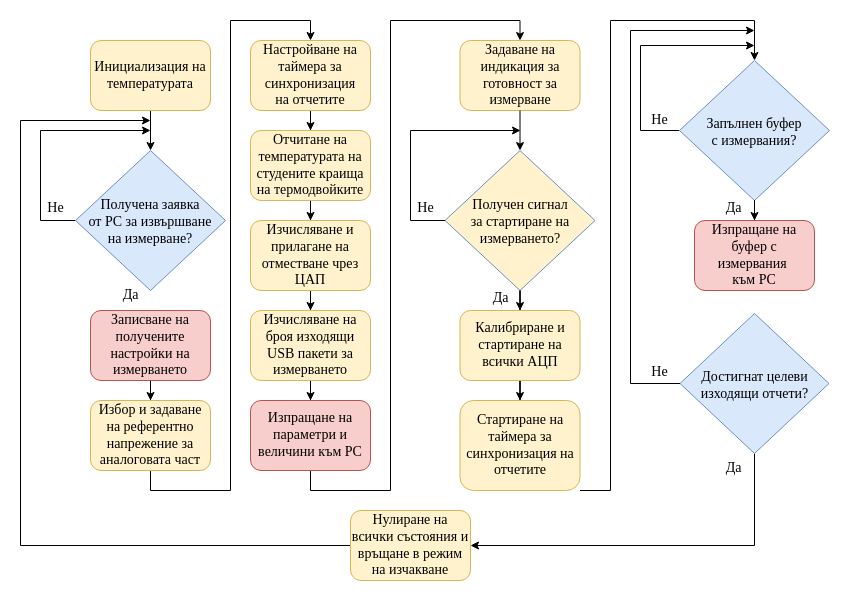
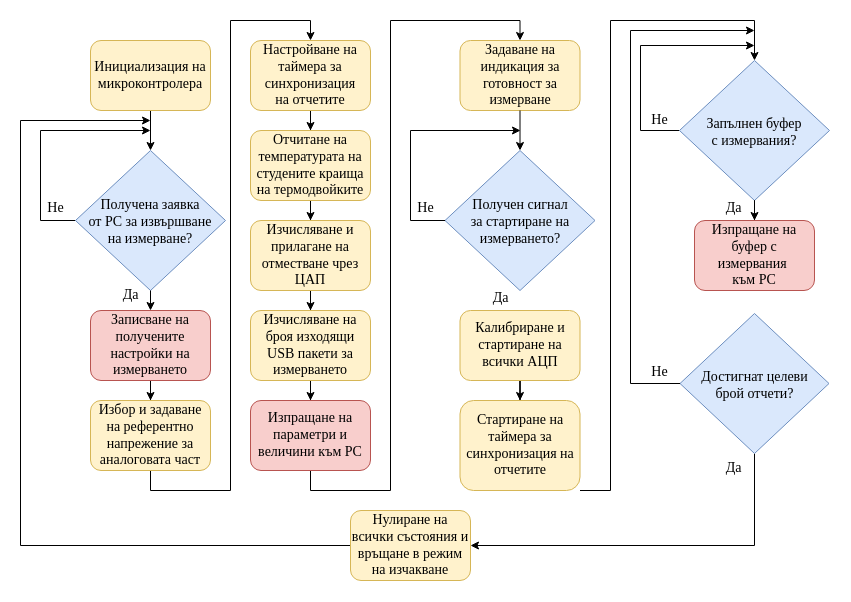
node "Инициализация на температурата": label "Инициализация на температурата" -> "Инициализация на микроконтролера"
node "Получен сигнал за стартиране на измерването?": fillcolor #fff2cc -> #dae8fc
edge "Получена заявка от PC за извършване на измерване?" -> "Записване на получените настройки на измерването": added
edge "Получен сигнал за стартиране на измерването?" -> "Калибриране и стартиране на всички АЦП": removed
node "Достигнат целеви изходящи отчети?": label "Достигнат целеви изходящи отчети?" -> "Достигнат целеви брой отчети?"
